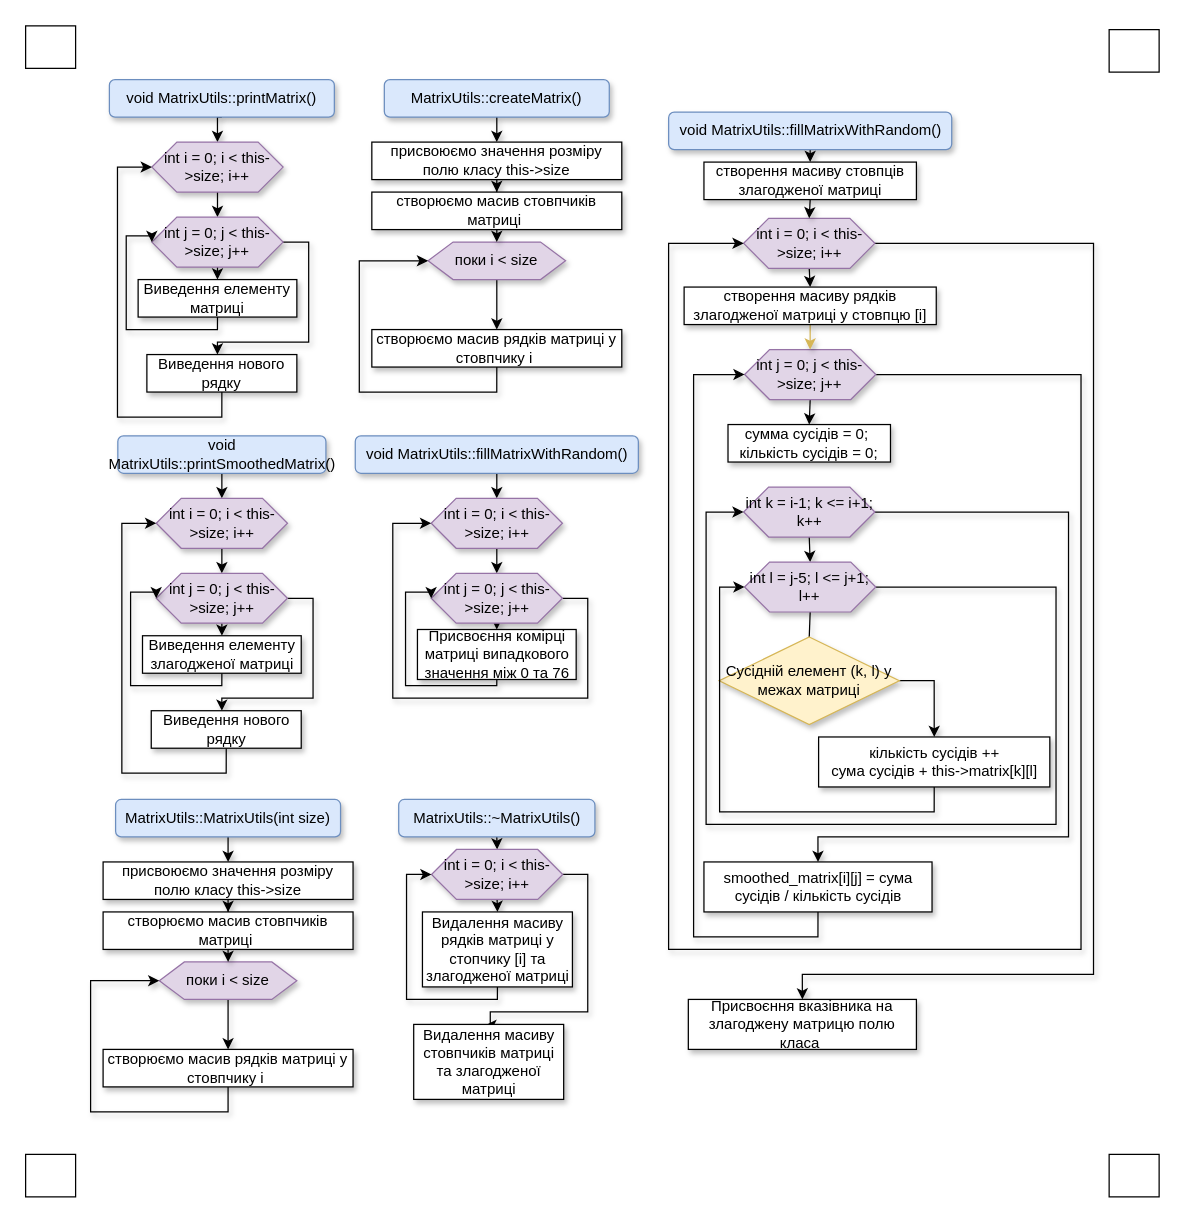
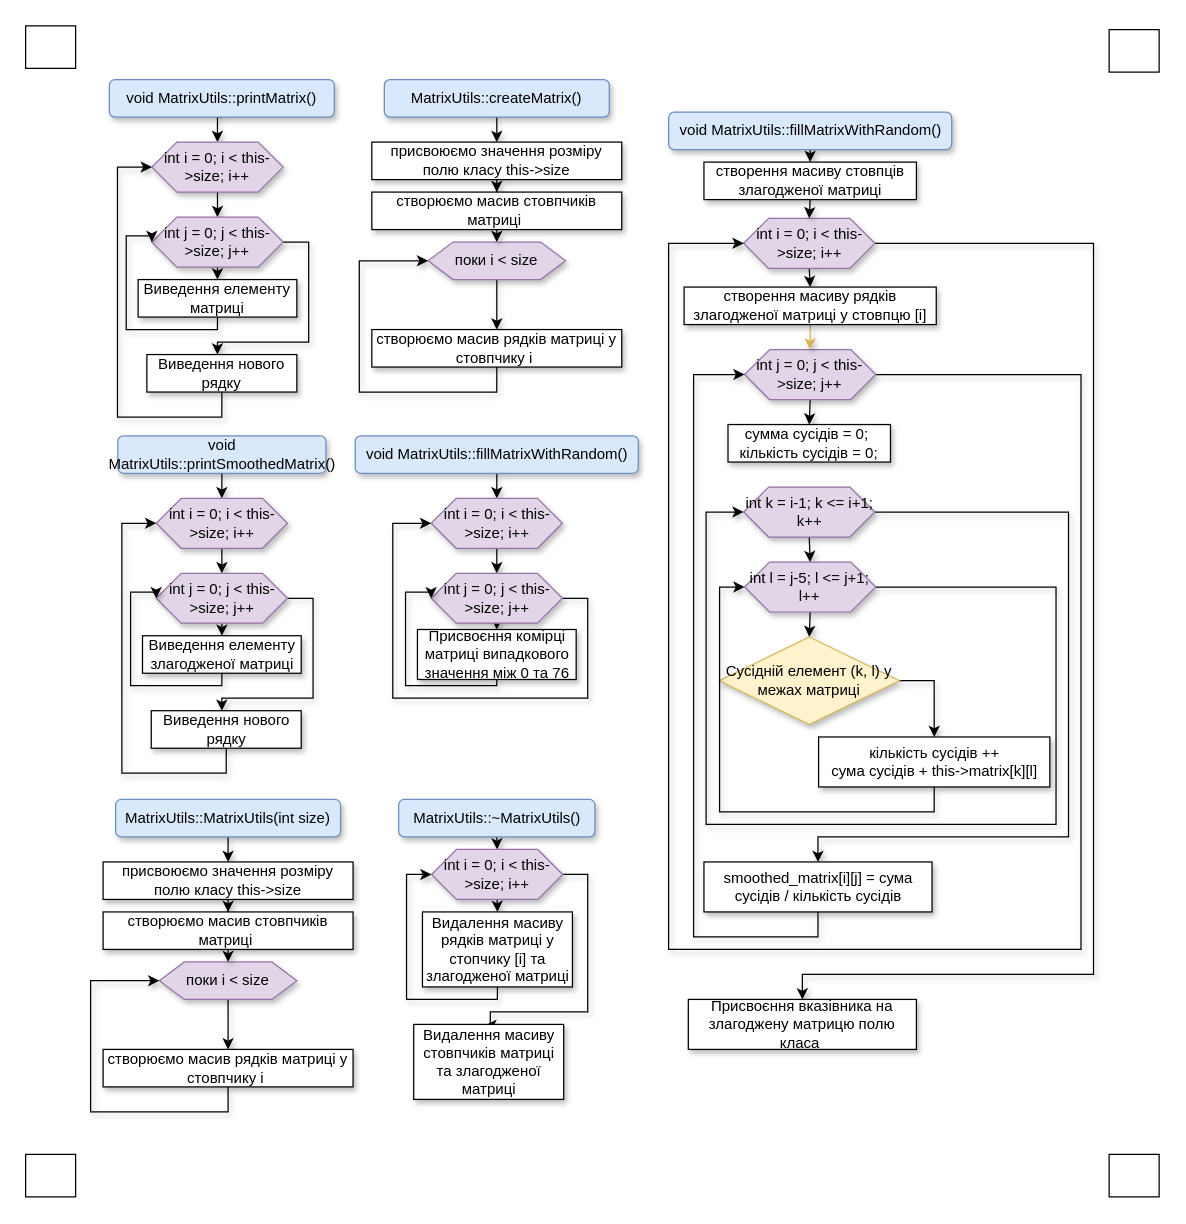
edge "int l = j-5; l <= j+1; l++" -- "Сусідній елемент (k, l) у межах матриці": arrowhead none -> classic
